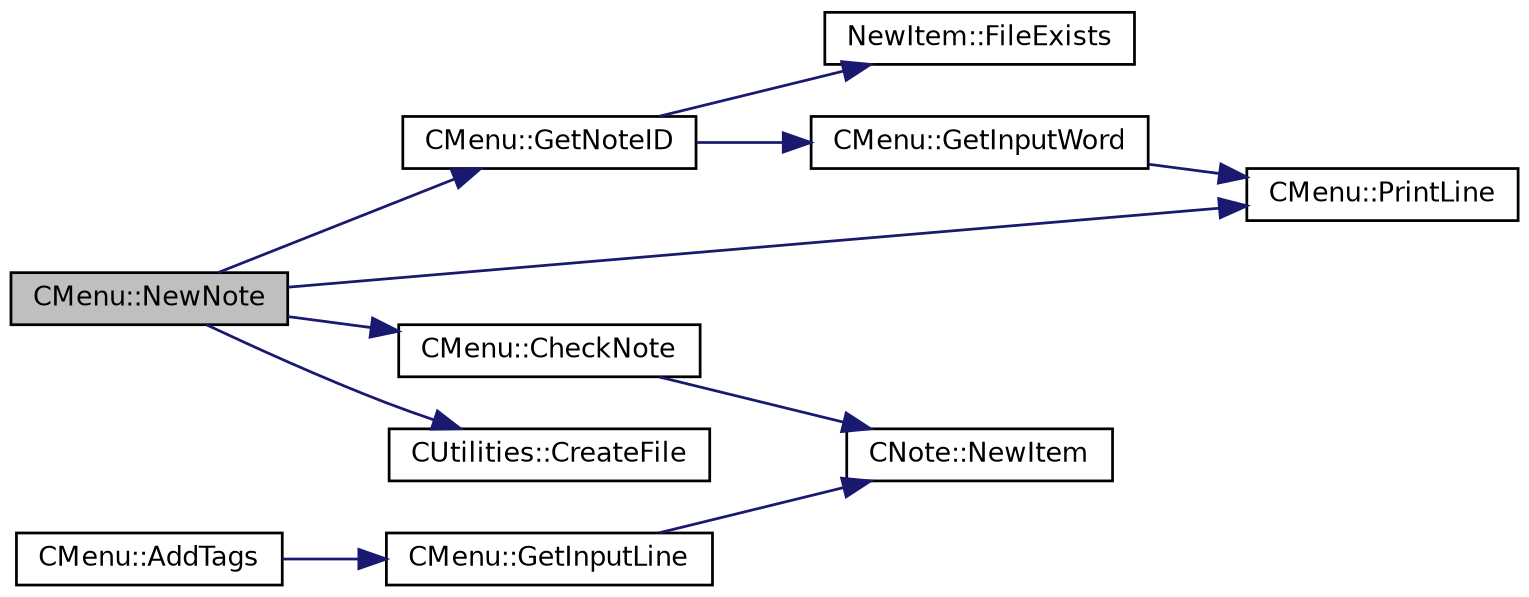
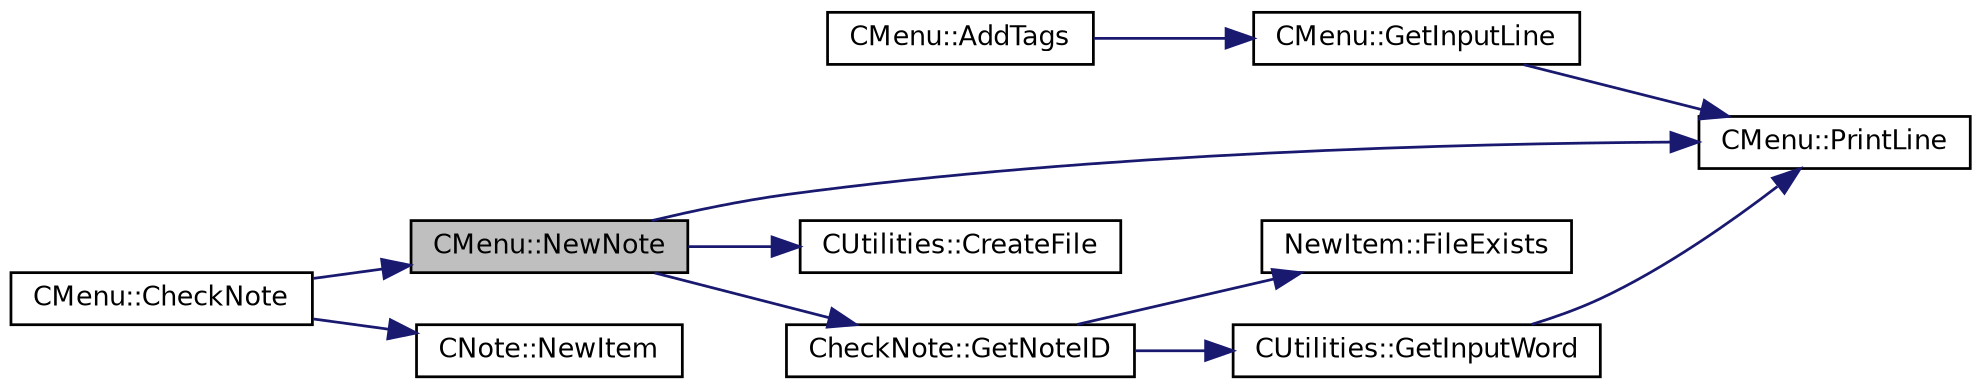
node "CMenu::GetNoteID": label "CMenu::GetNoteID" -> "CheckNote::GetNoteID"
node "CMenu::GetInputWord": label "CMenu::GetInputWord" -> "CUtilities::GetInputWord"
edge "CMenu::NewNote" -> "CMenu::CheckNote": reversed
edge "CMenu::GetInputLine" -> "CNote::NewItem": now "CMenu::GetInputLine" -> "CMenu::PrintLine"
